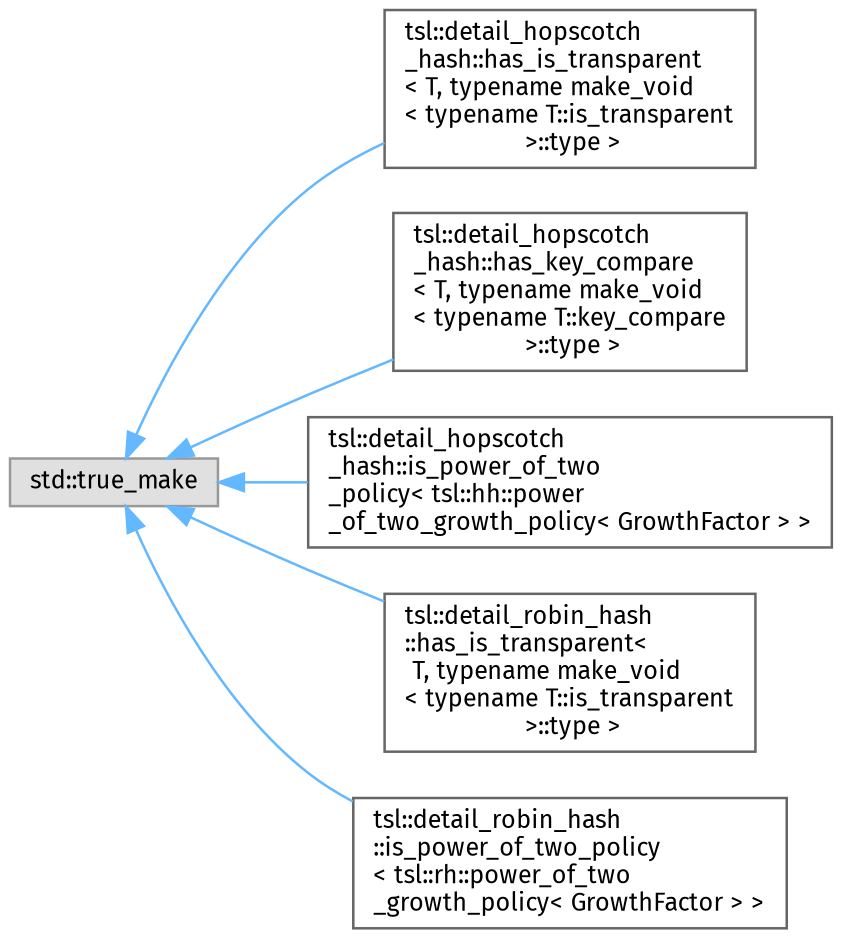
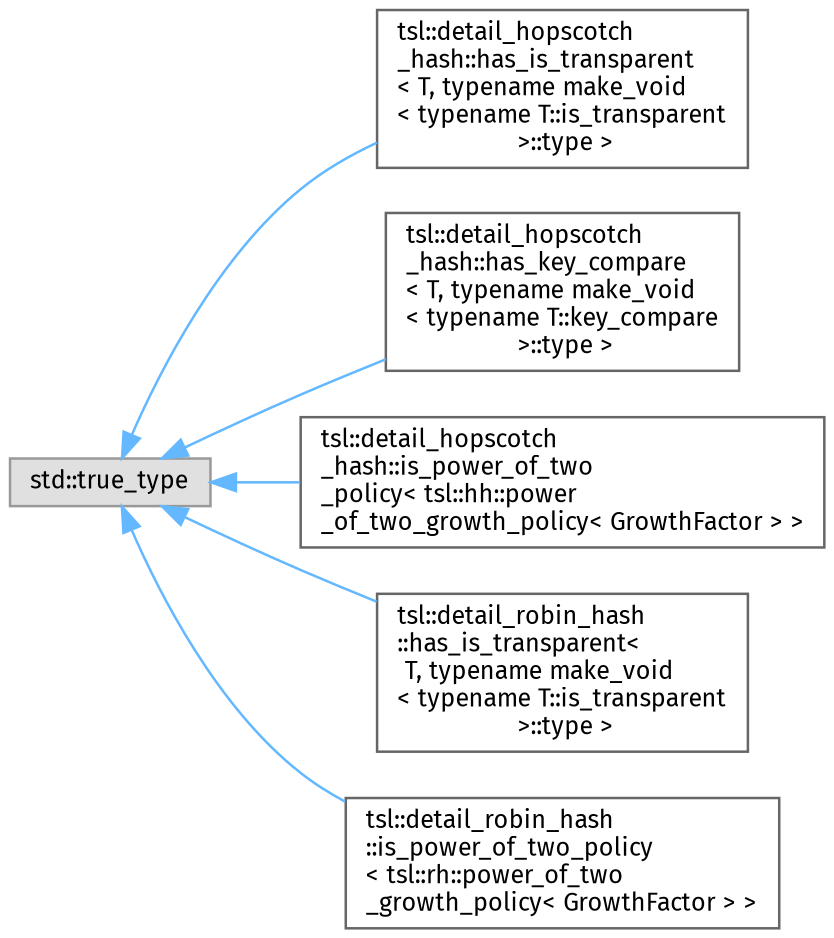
node "std::true_make": label "std::true_make" -> "std::true_type"
